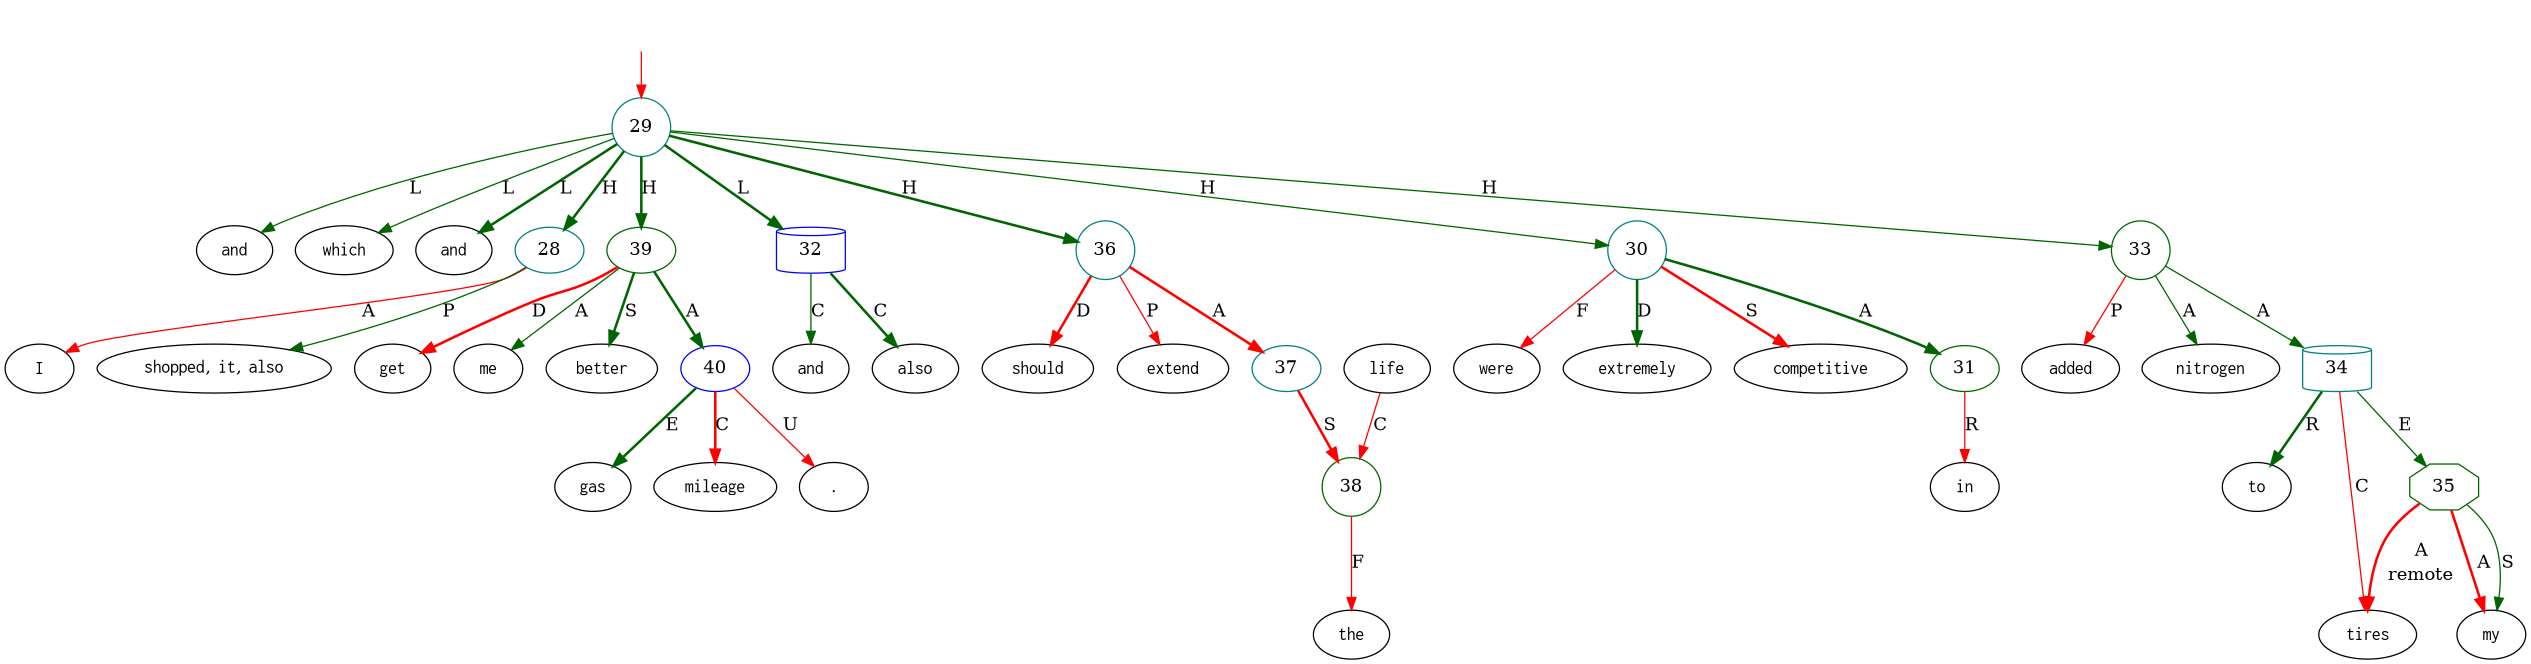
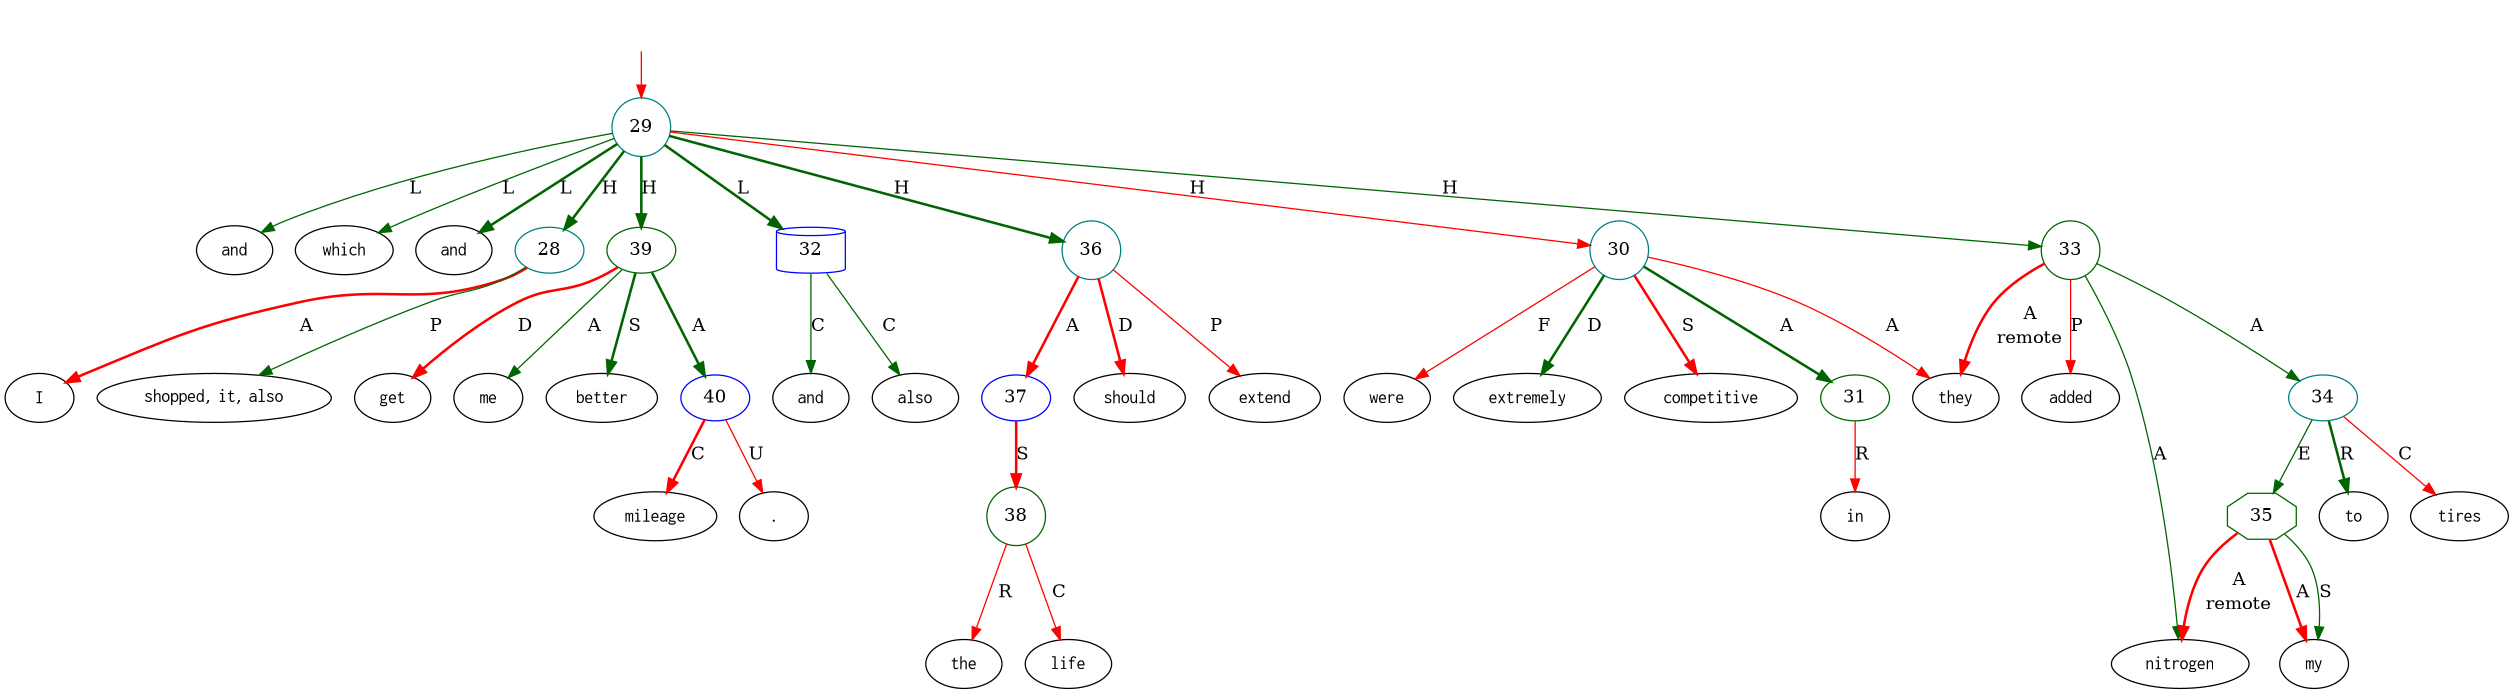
edge "29" -> "30": color darkgreen -> red
edge "32" -> "also": style bold -> solid
edge "28" -> "I": style solid -> bold
node "37": color teal -> blue
node "34": shape cylinder -> ellipse
node "they": added
edge "life" -> "38": reversed
node "gas": removed
edge "35" -> "tires": now "35" -> "nitrogen"
edge "38" -> "the": label "F" -> "R"
